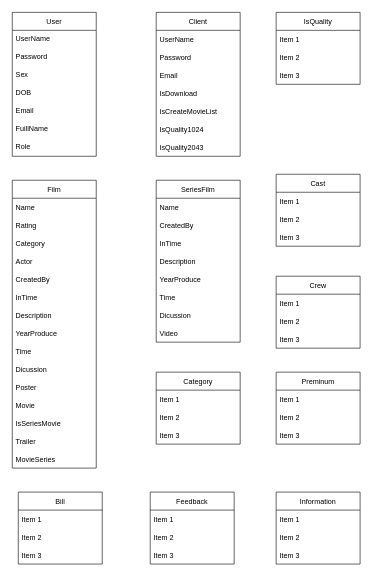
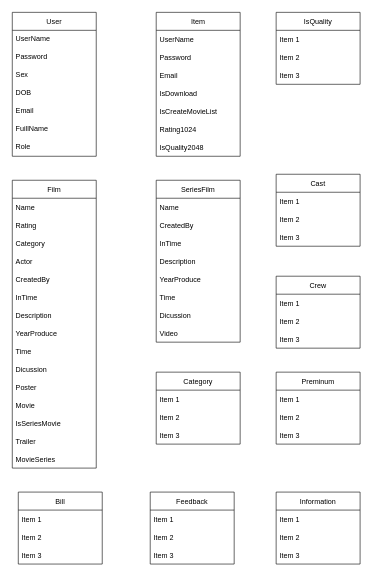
node "Client": label "Client" -> "Item"
node "IsQuality1024": label "IsQuality1024" -> "Rating1024"
node "IsQuality2043": label "IsQuality2043" -> "IsQuality2048"
